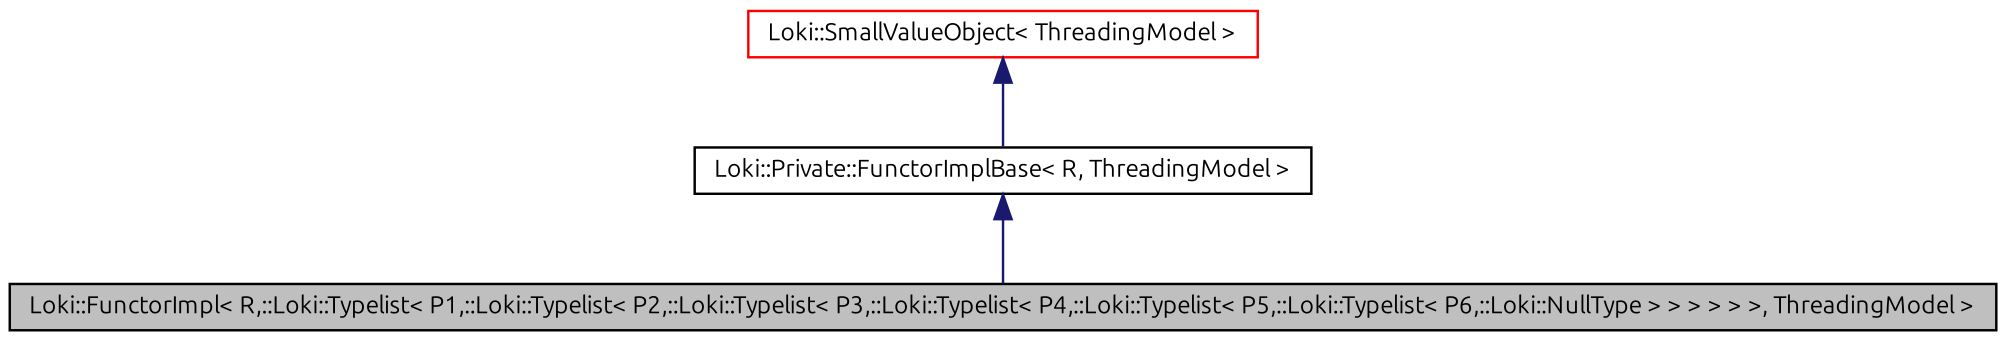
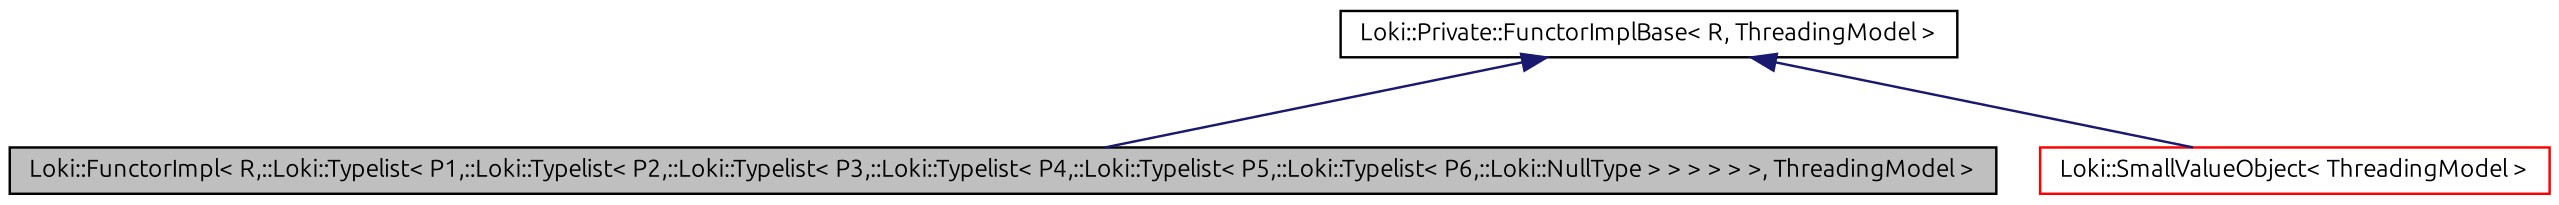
edge "Loki::Private::FunctorImplBase< R, ThreadingModel >" -> "Loki::SmallValueObject< ThreadingModel >": reversed
